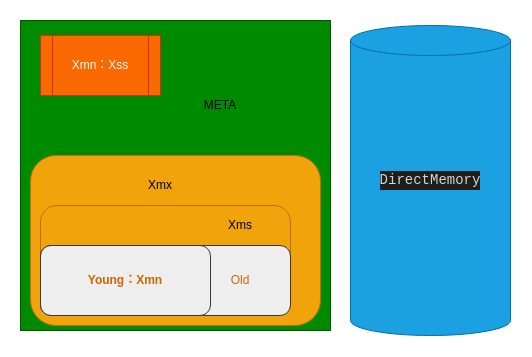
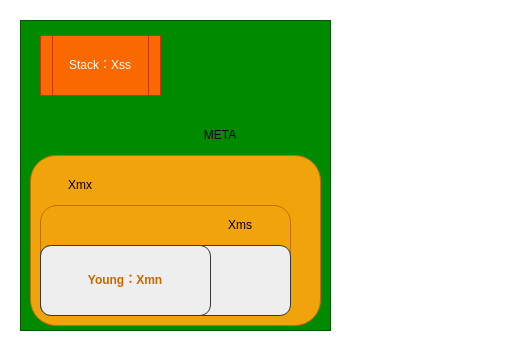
node "Xmn：Xss": label "Xmn：Xss" -> "Stack：Xss"
node "META": moved (221, 106) -> (221, 136)
node "DirectMemory": removed
node "Xmx": moved (161, 186) -> (81, 186)
node "Old": removed
